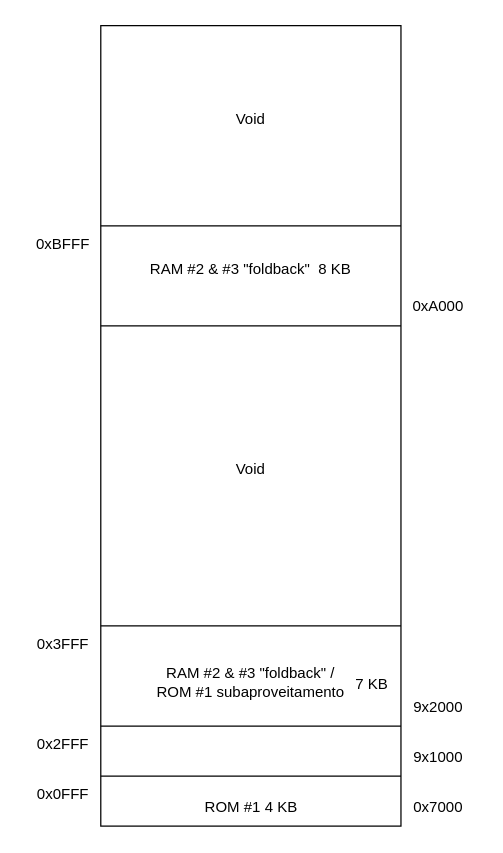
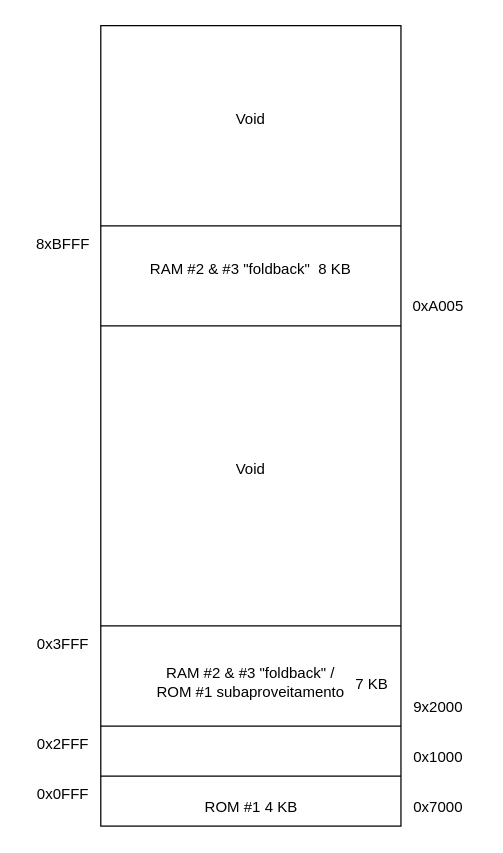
node "0xBFFF": label "0xBFFF" -> "8xBFFF"
node "0xA000": label "0xA000" -> "0xA005"
node "9x1000": label "9x1000" -> "0x1000"
